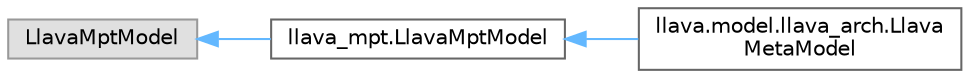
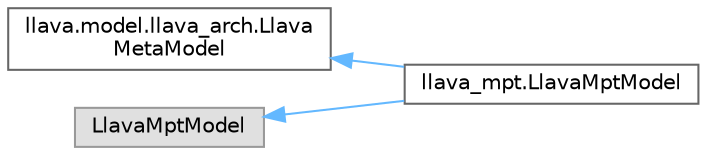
edge "llava.model.llava_arch.Llava MetaModel" -> "llava_mpt.LlavaMptModel": reversed
